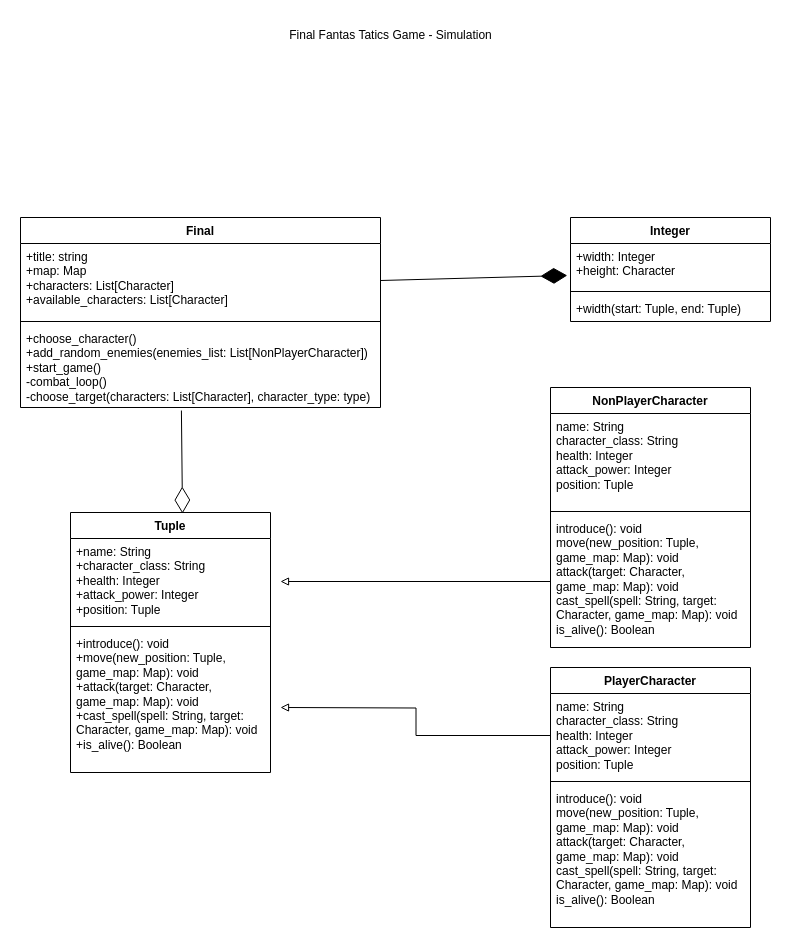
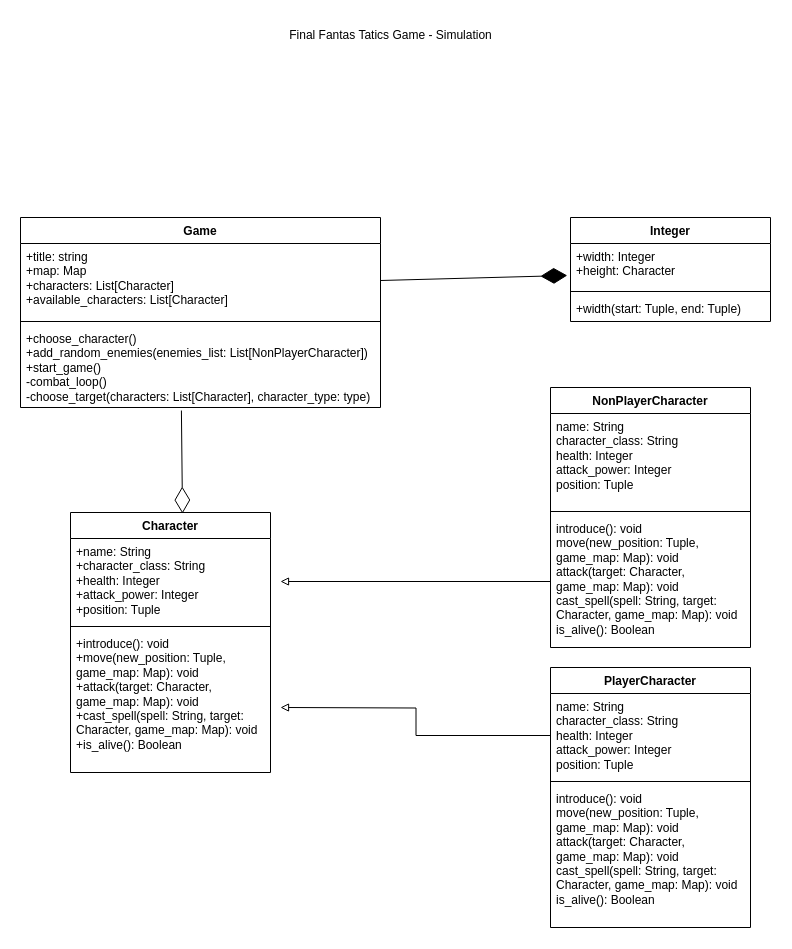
node "Final": label "Final" -> "Game"
node "Tuple": label "Tuple" -> "Character"
